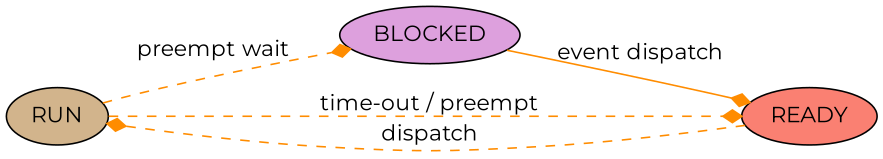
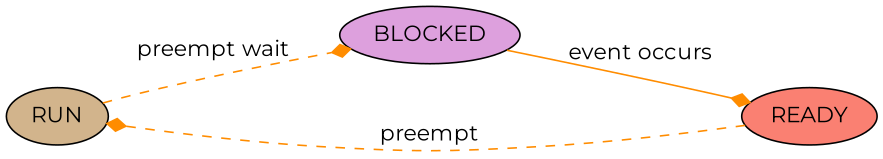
edge "BLOCKED" -> "READY": label "event dispatch" -> "event occurs"
edge "RUN" -> "READY": removed, label "time-out / preempt"
edge "READY" -> "RUN": label "dispatch" -> "preempt"
